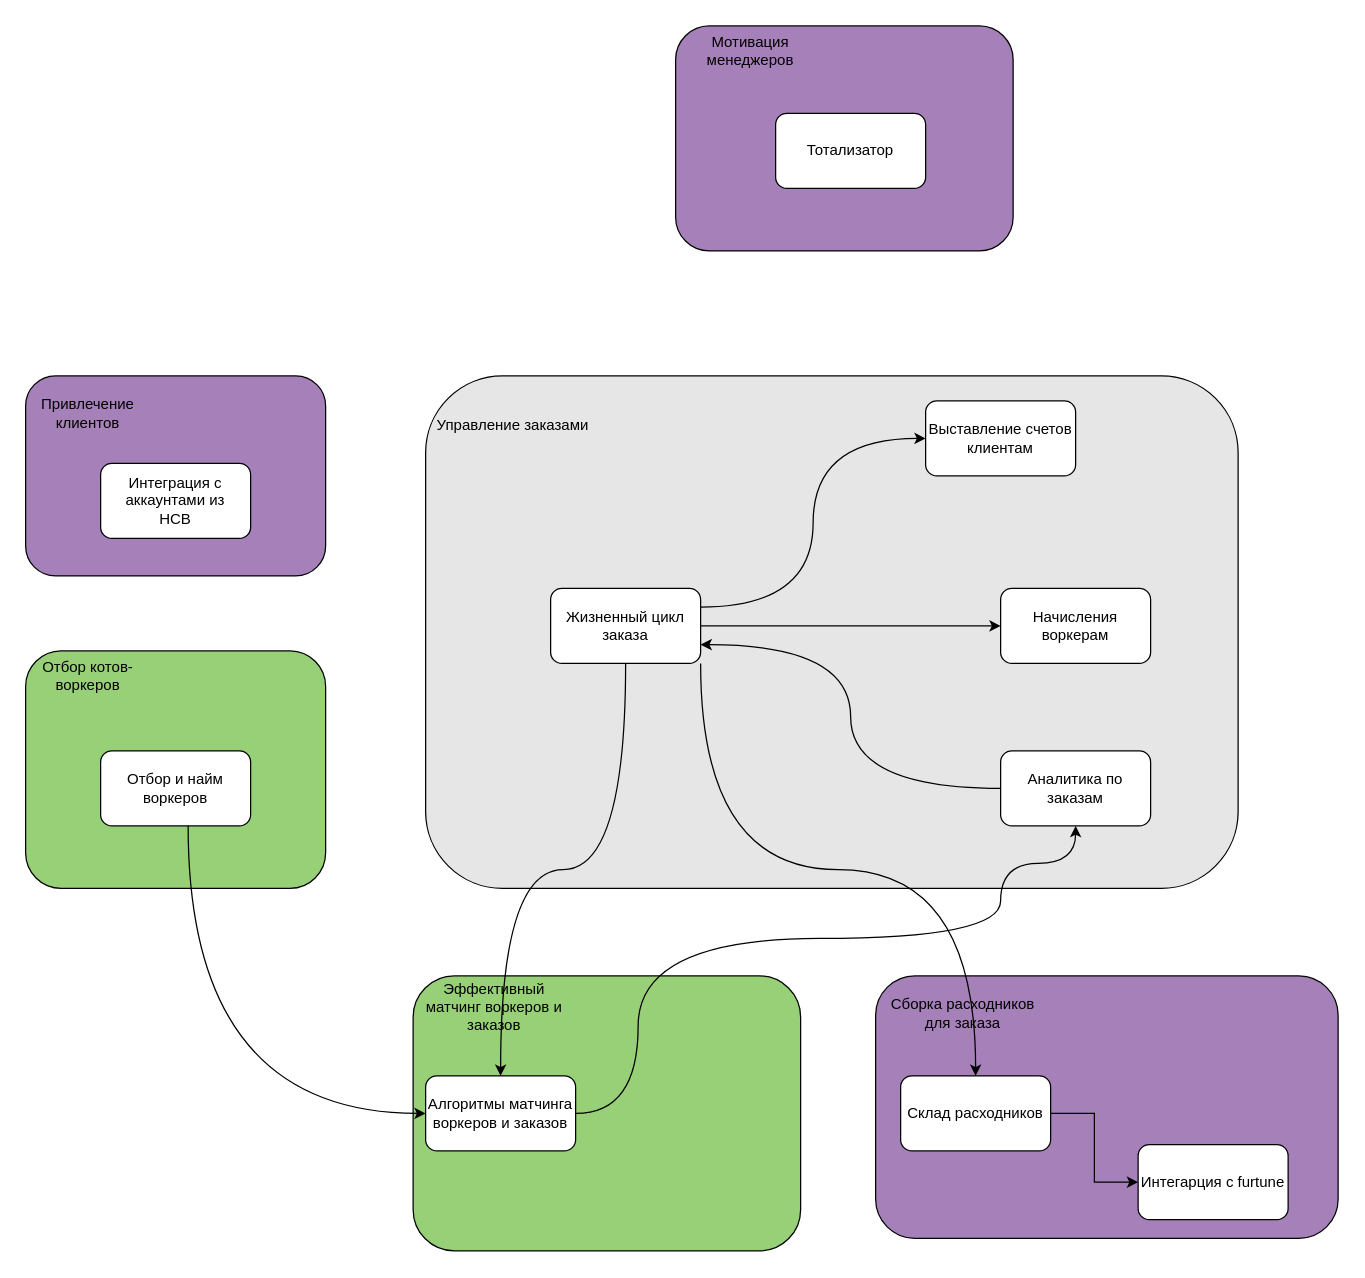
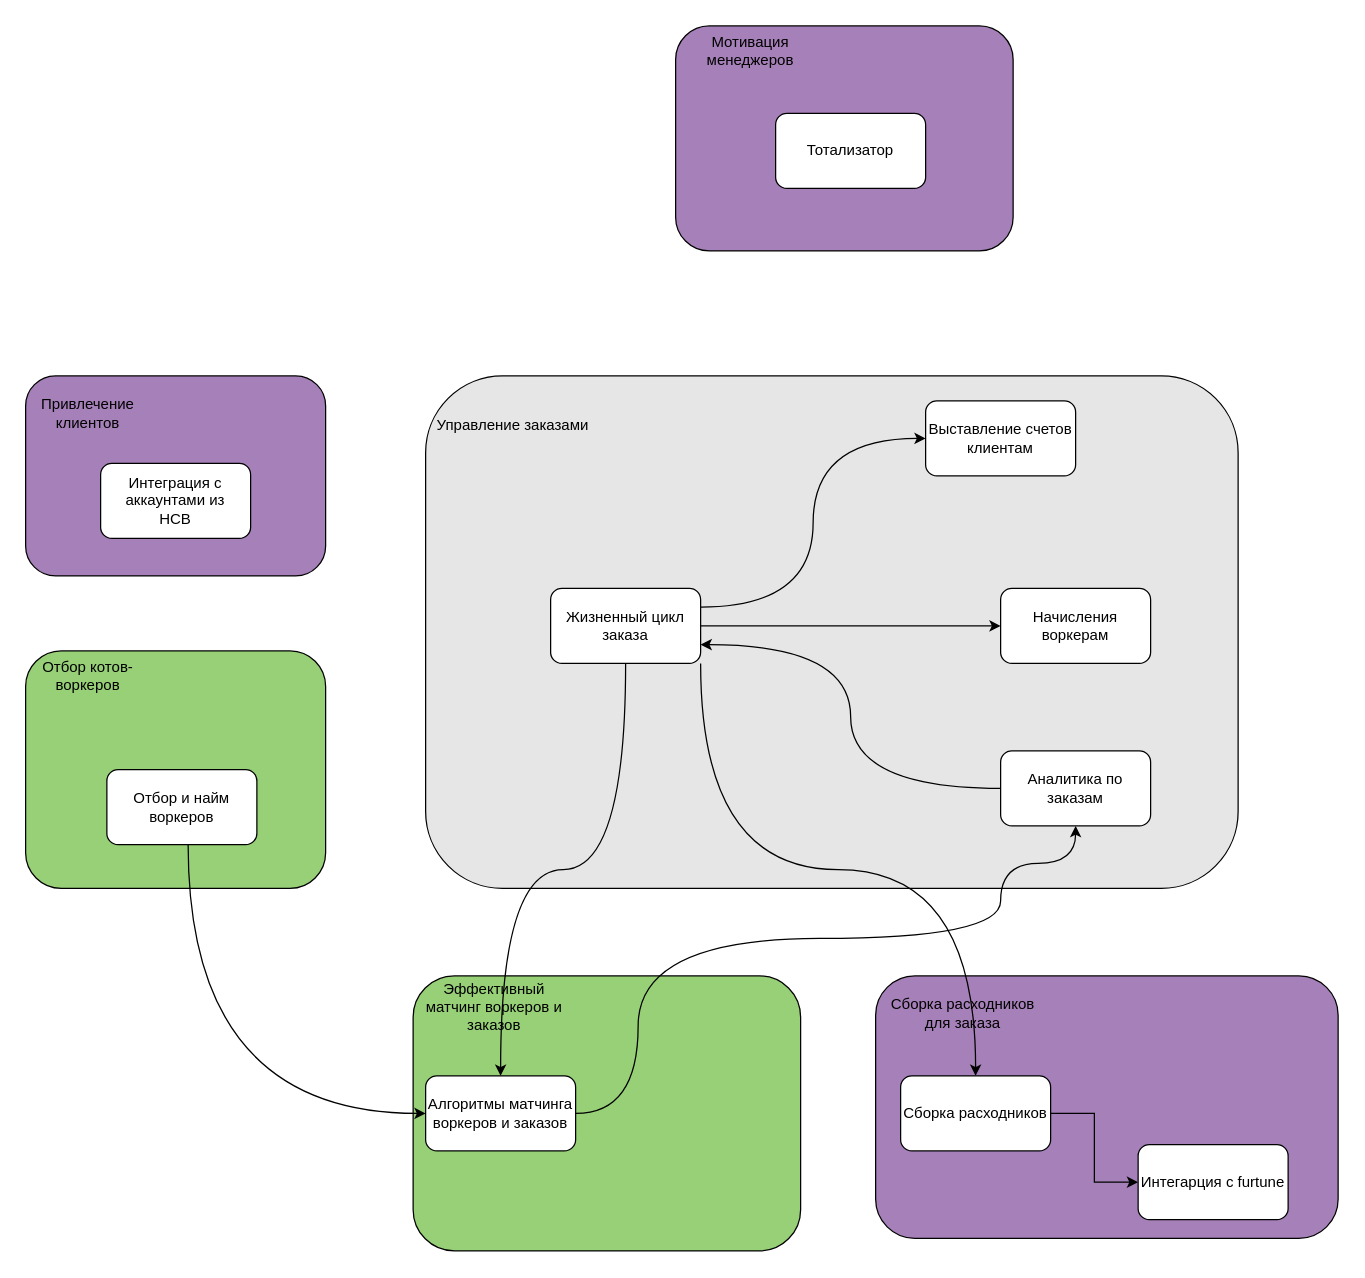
node "Отбор и найм воркеров": moved (176, 788) -> (182, 807)
node "Склад расходников": label "Склад расходников" -> "Сборка расходников"
